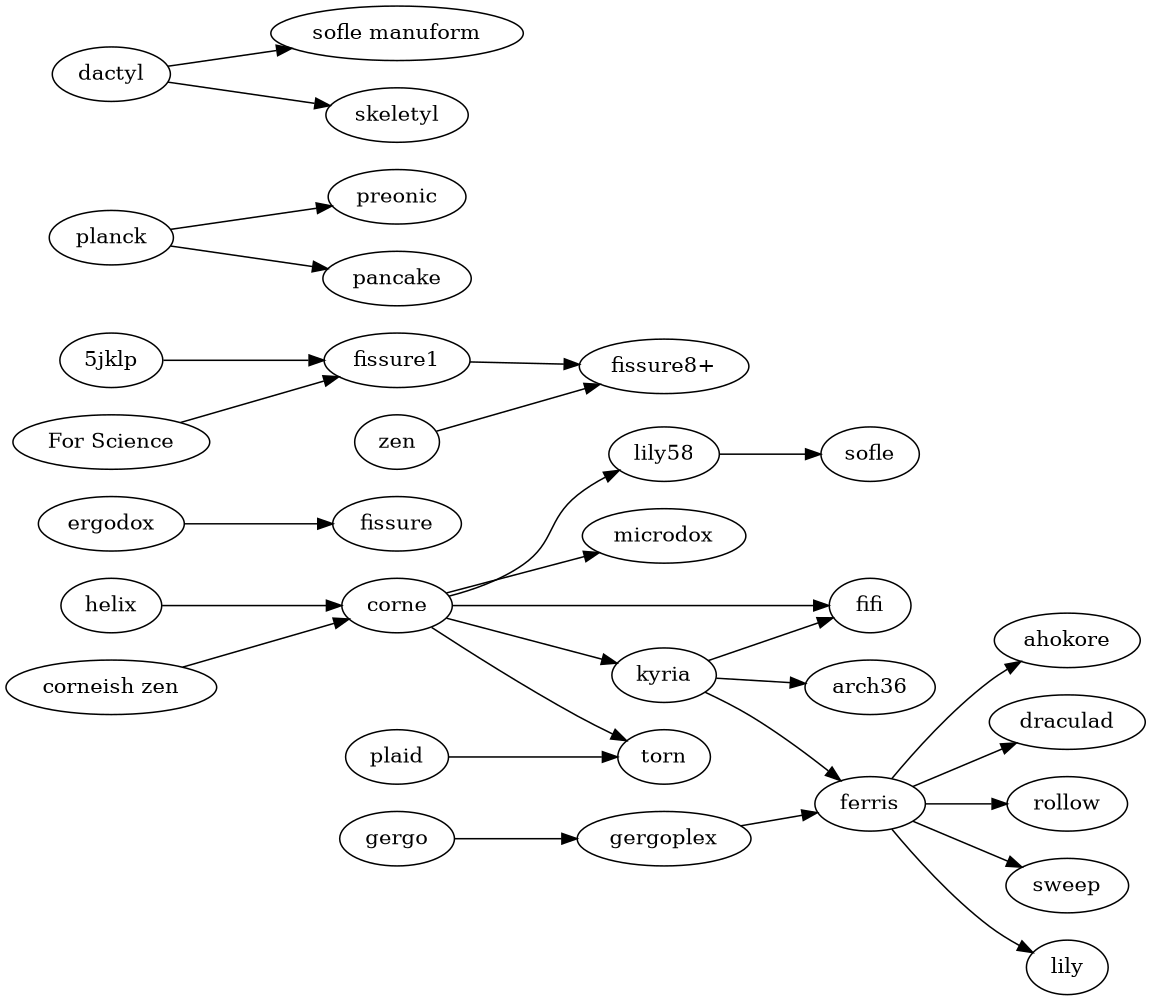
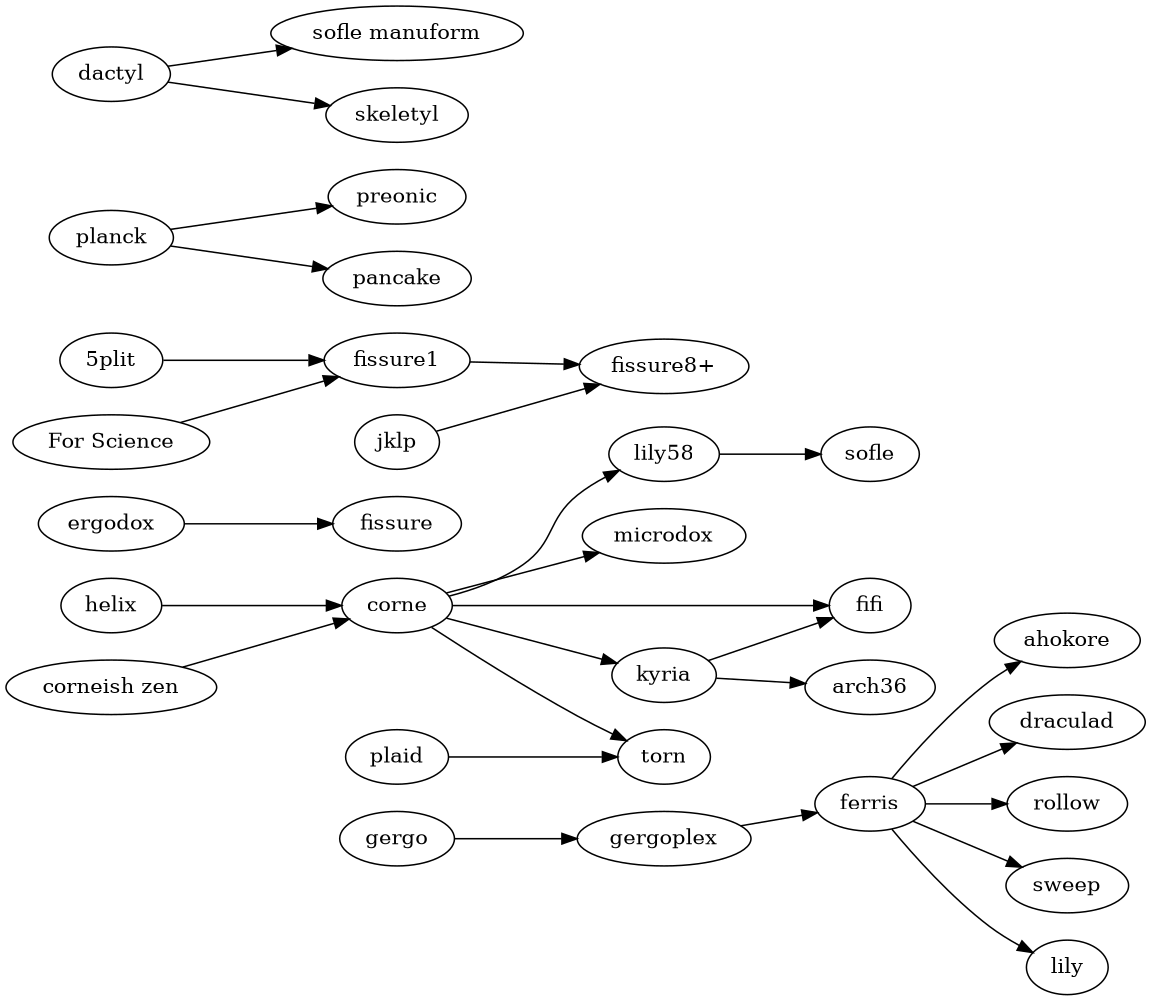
node "5jklp": label "5jklp" -> "5plit"
node "zen": label "zen" -> "jklp"
edge "kyria" -> "ferris": removed
